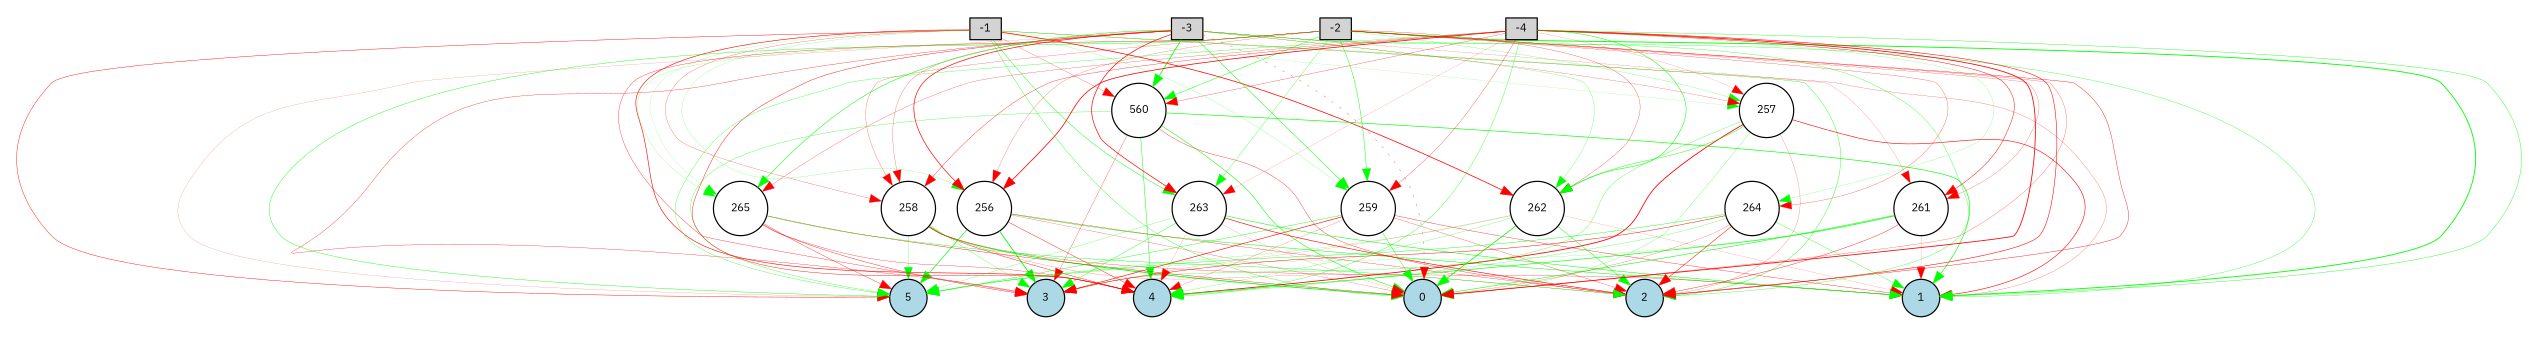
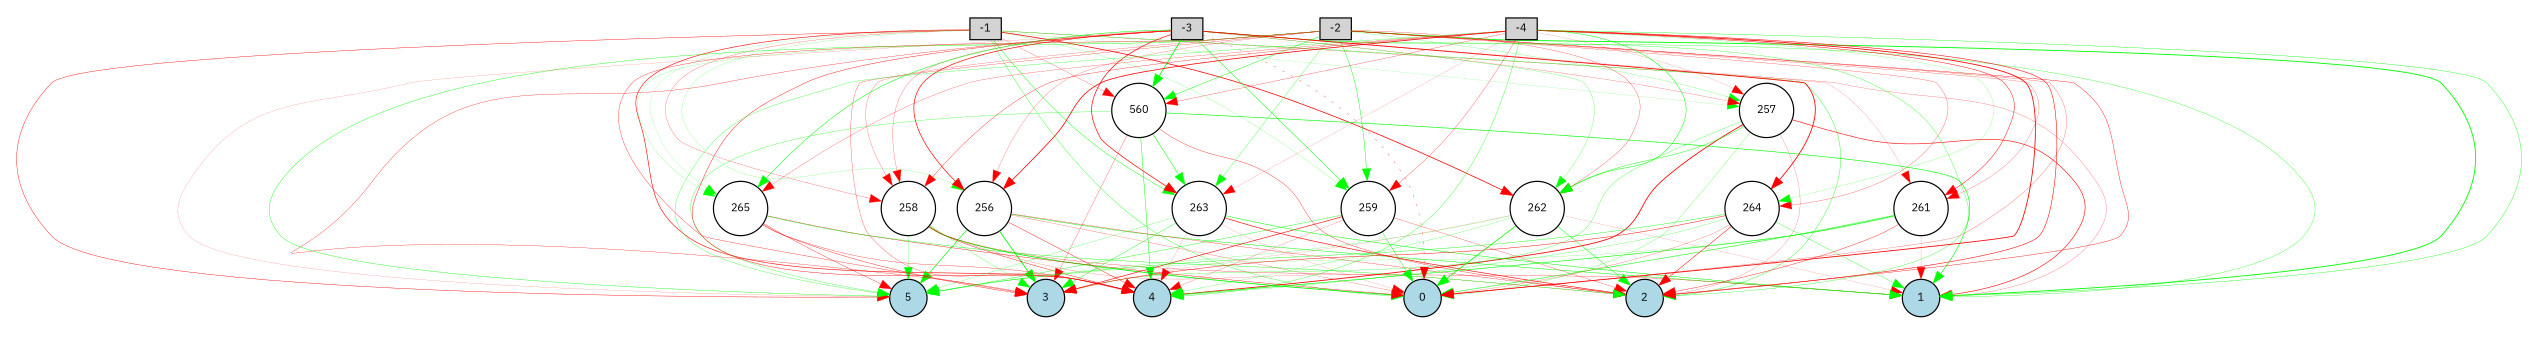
edge "-3" -> "264": added
edge "-2" -> "4": added
edge "560" -> "0": now "560" -> "263"
edge "259" -> "1": removed
